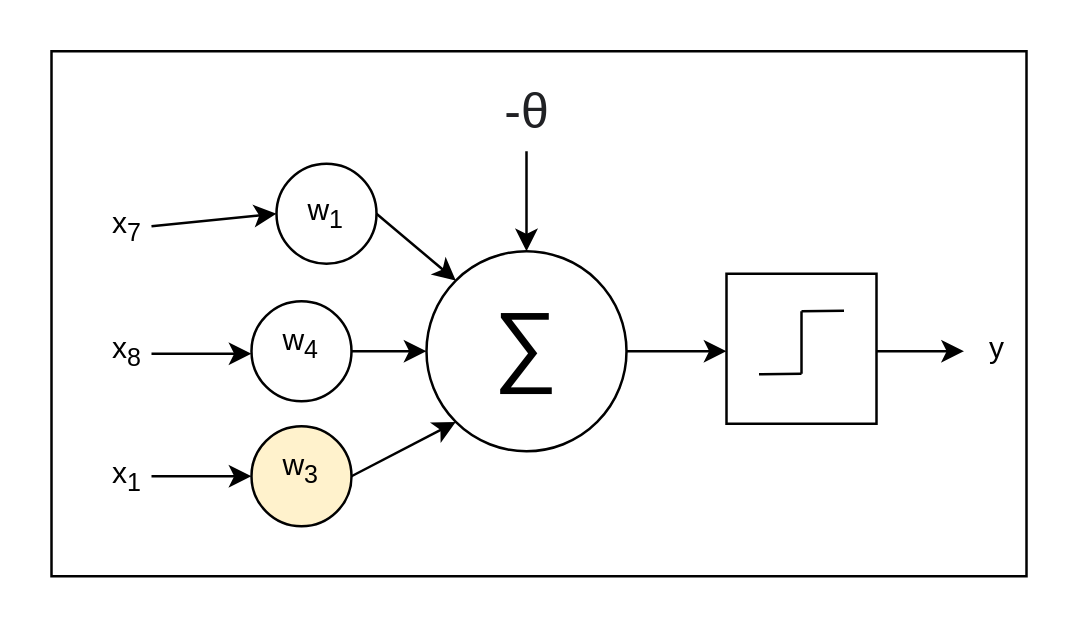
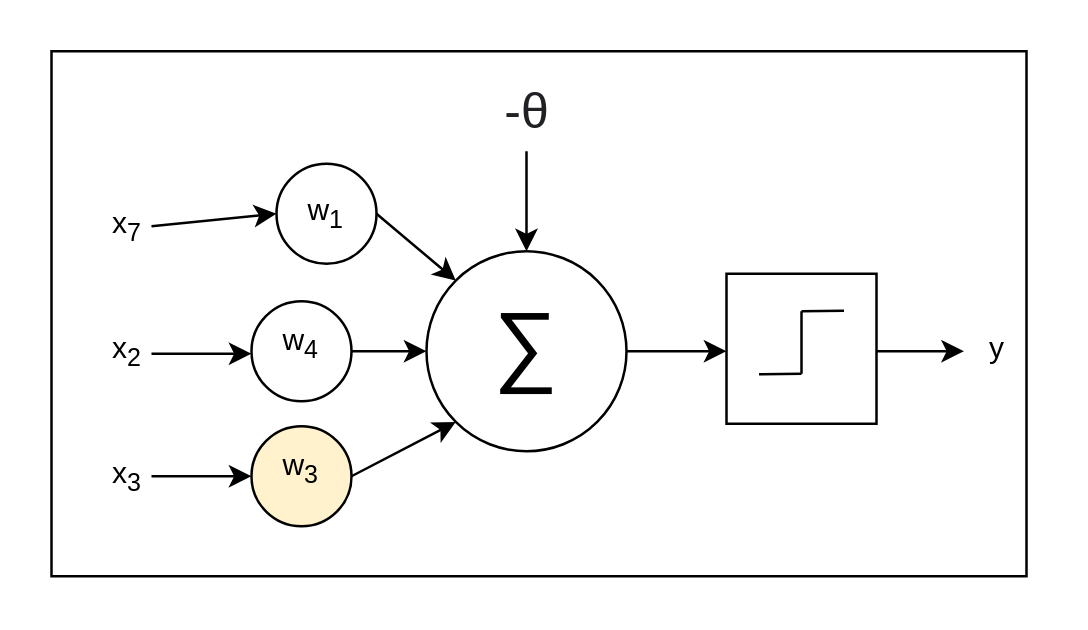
node "x8": label "x8" -> "x2"
node "x1": label "x1" -> "x3"
